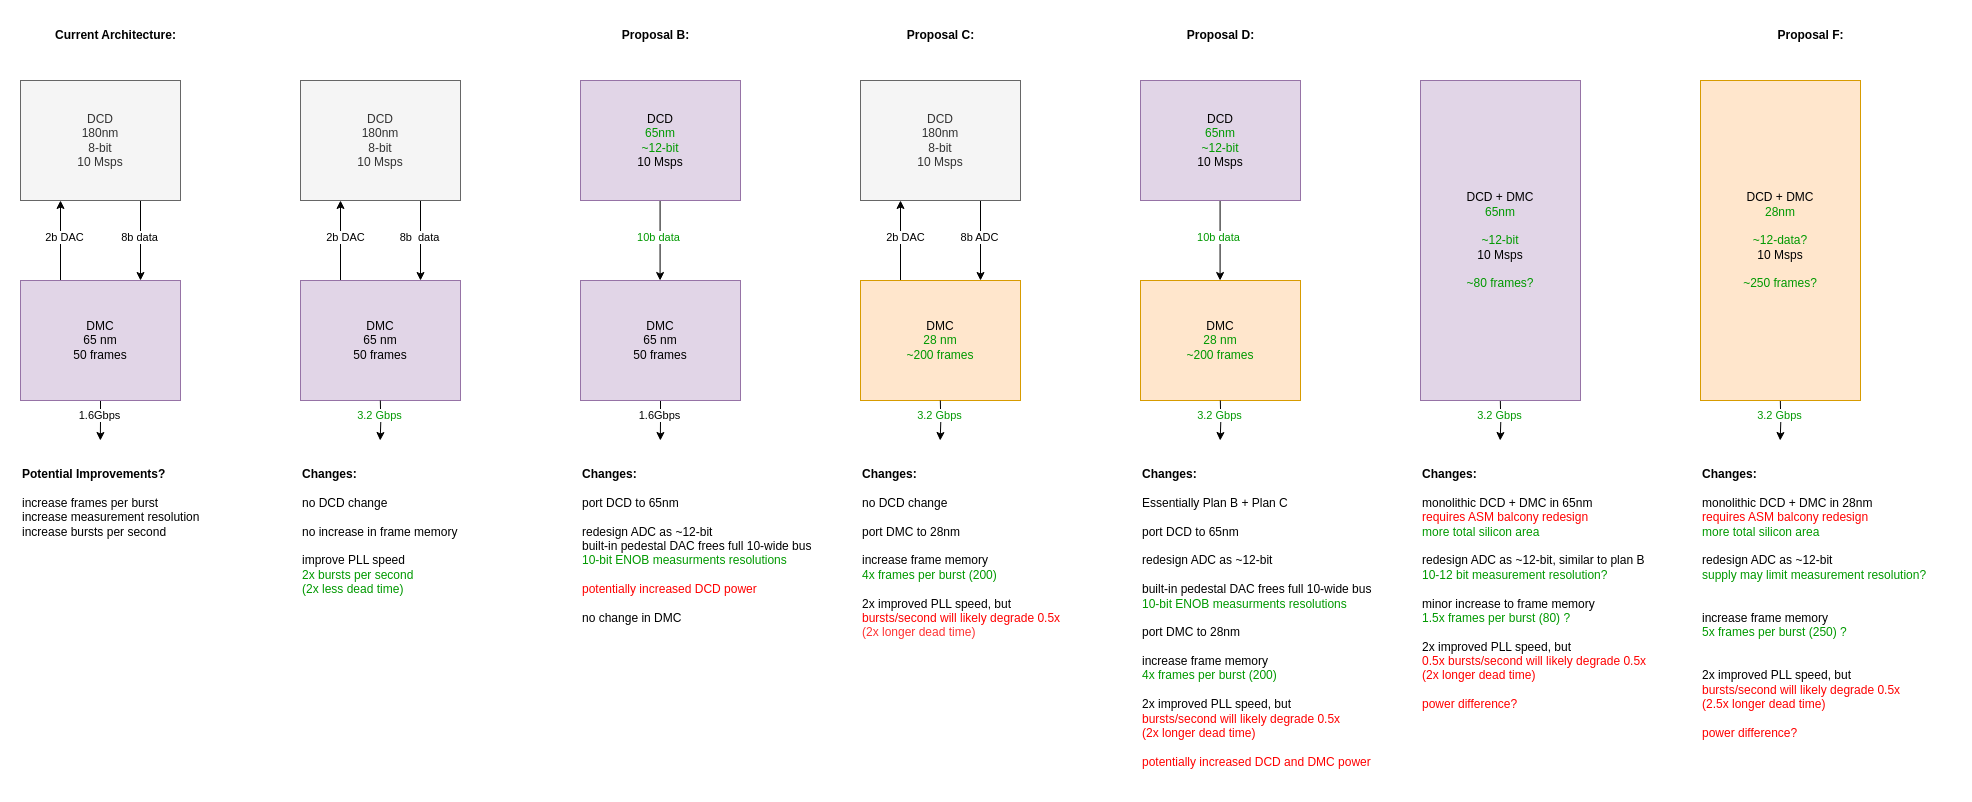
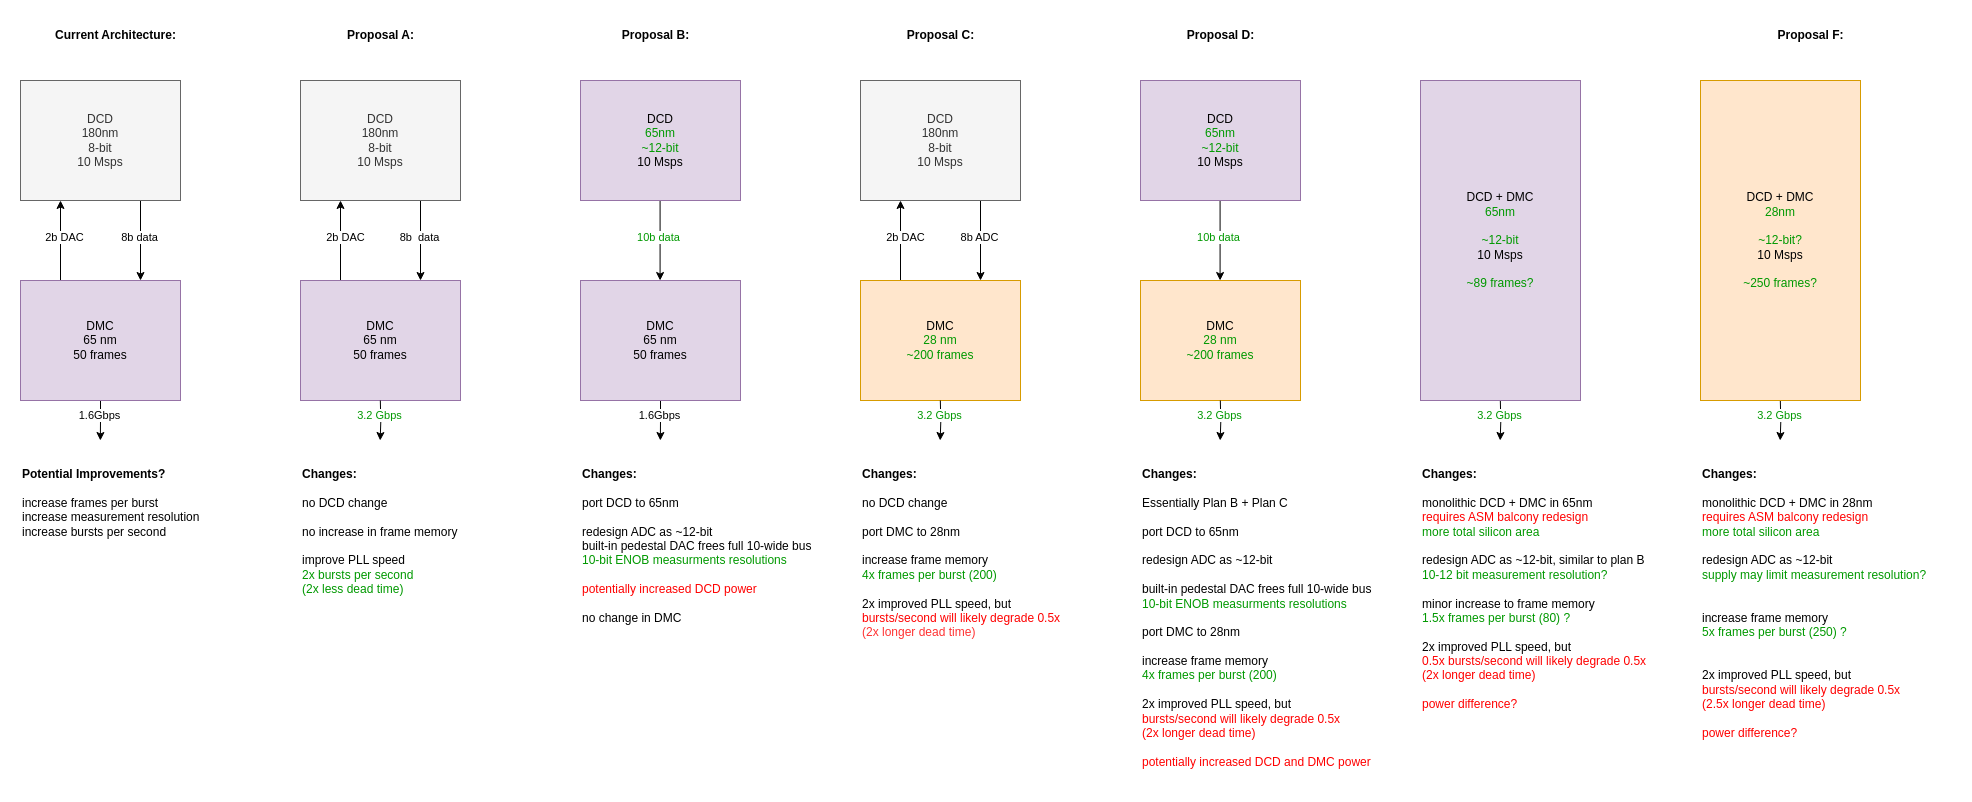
node "Proposal A:": added
node "DCD + DMC 65nm ~12-bit 10 Msps ~80 frames?": label "DCD + DMC 65nm ~12-bit 10 Msps ~80 frames?" -> "DCD + DMC 65nm ~12-bit 10 Msps ~89 frames?"
node "DCD + DMC 28nm ~12-data? 10 Msps ~250 frames?": label "DCD + DMC 28nm ~12-data? 10 Msps ~250 frames?" -> "DCD + DMC 28nm ~12-bit? 10 Msps ~250 frames?"
